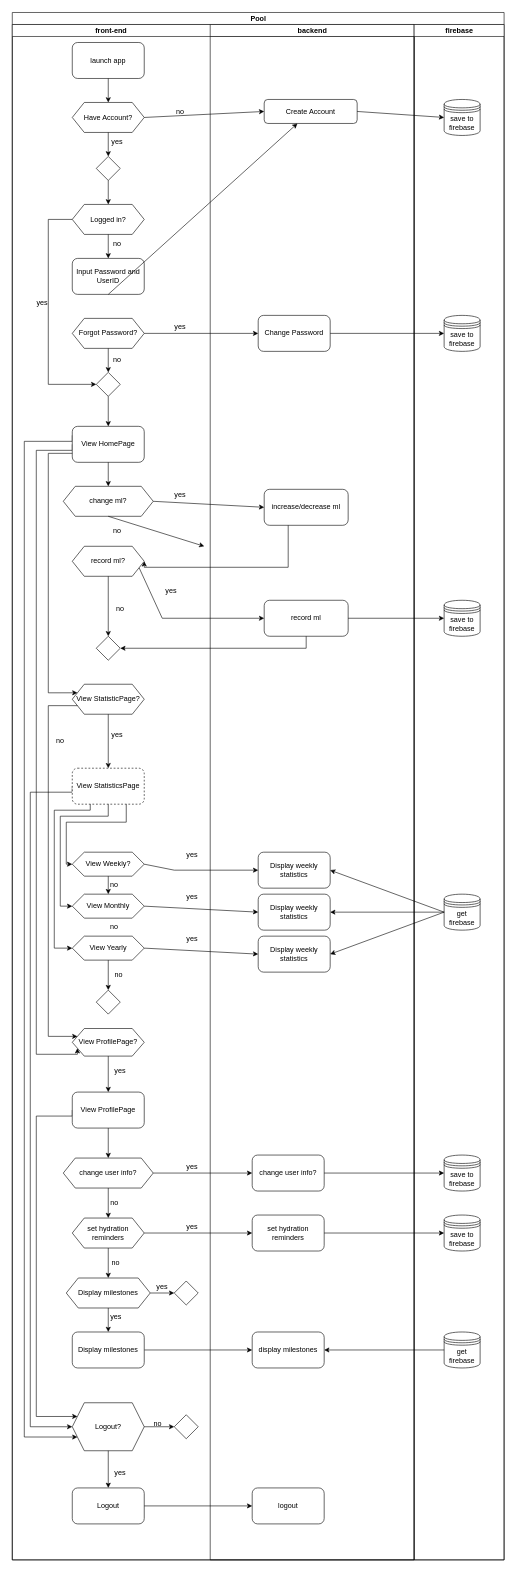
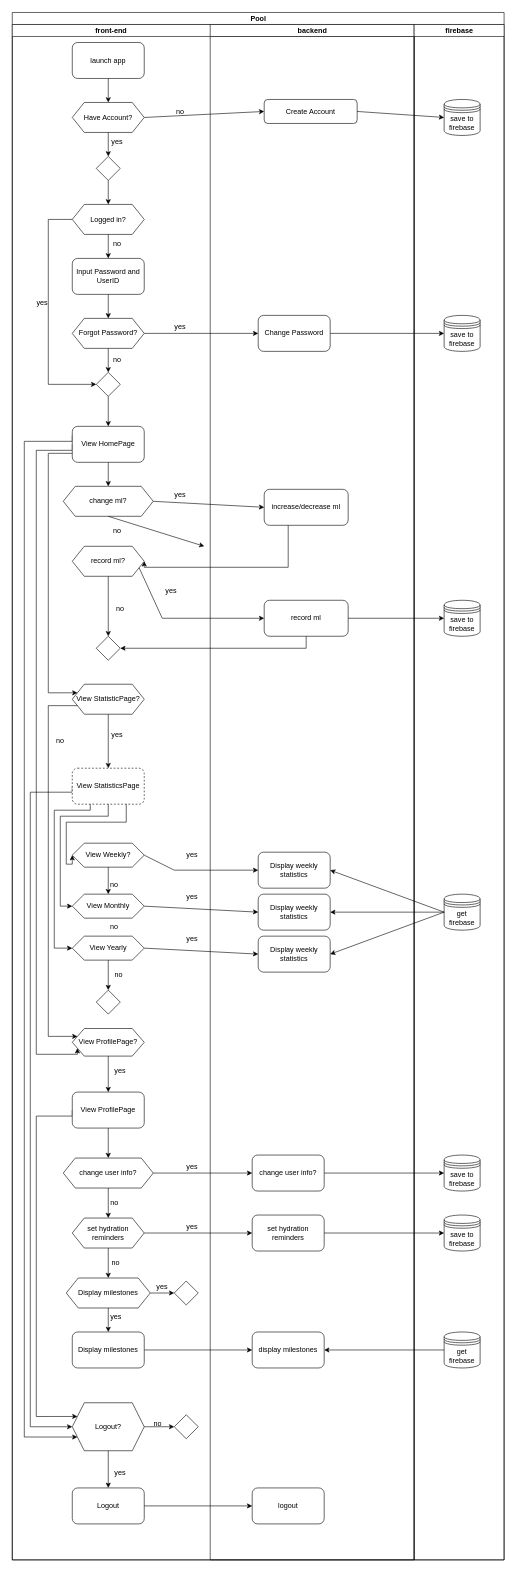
edge "Input Password and UserID" -> "Create Account": now "Input Password and UserID" -> "Forgot Password?"
node "View Weekly?": moved (108, 864) -> (108, 855)
